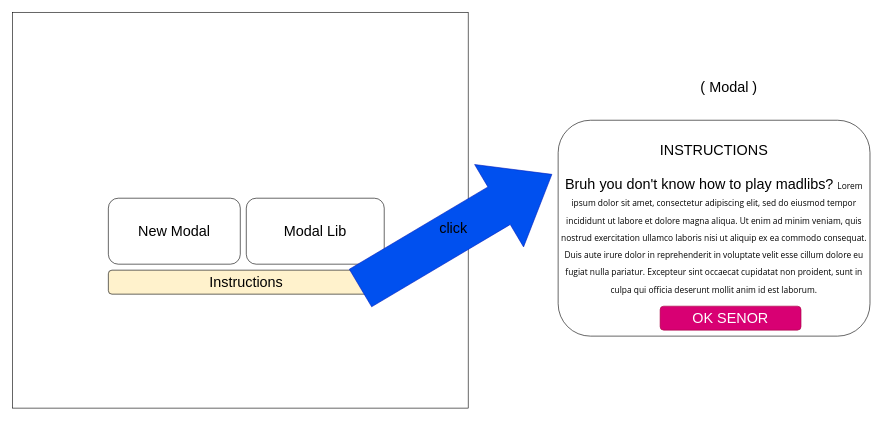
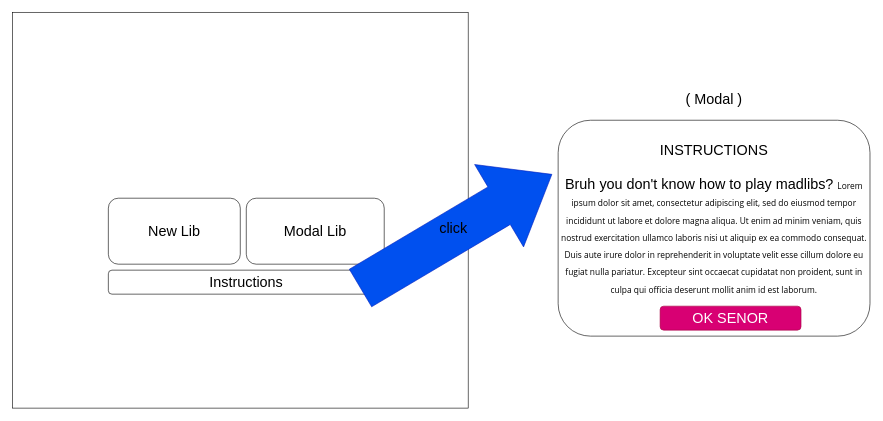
node "( Modal )": moved (729, 87) -> (714, 99)
node "New Modal": label "New Modal" -> "New Lib"
node "Instructions": fillcolor #fff2cc -> #ffffff
